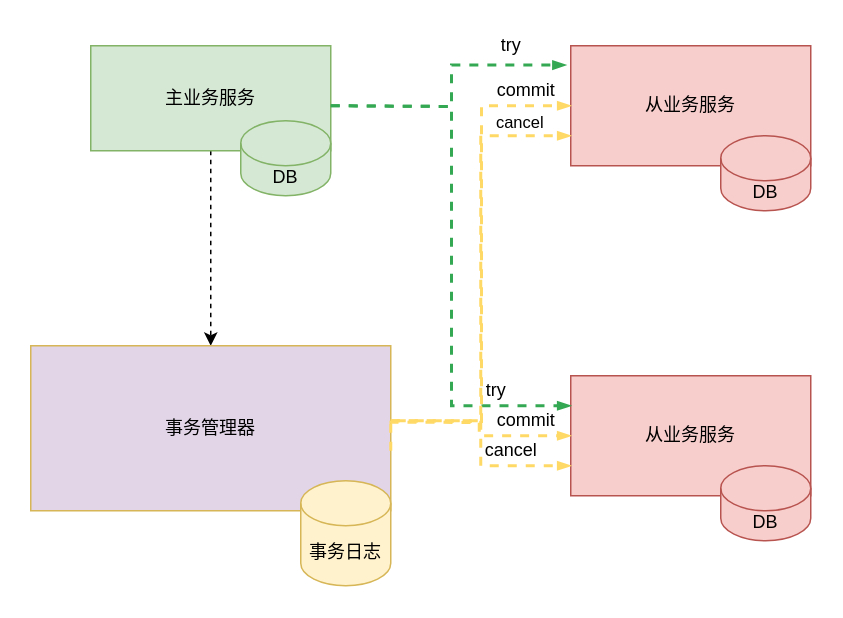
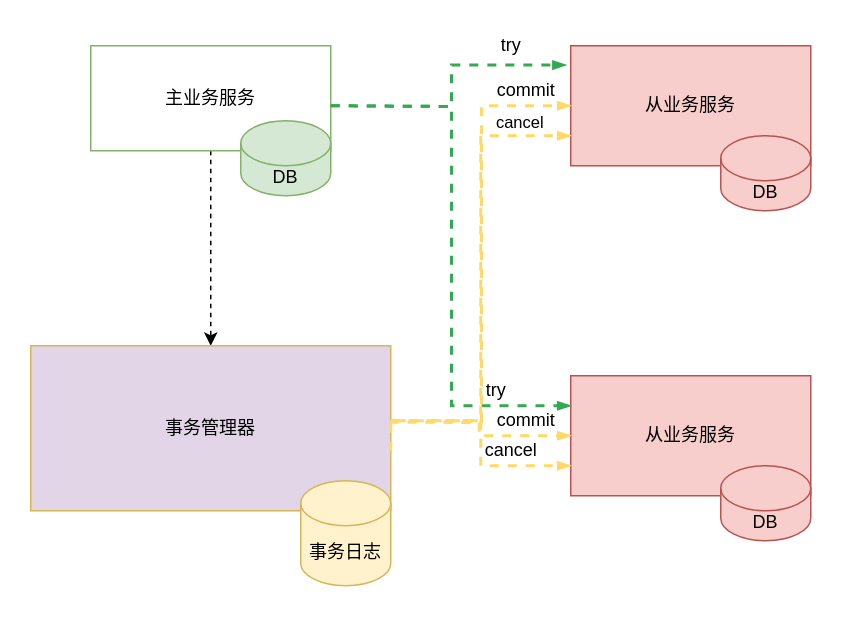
node "主业务服务": fillcolor #d5e8d4 -> #ffffff
